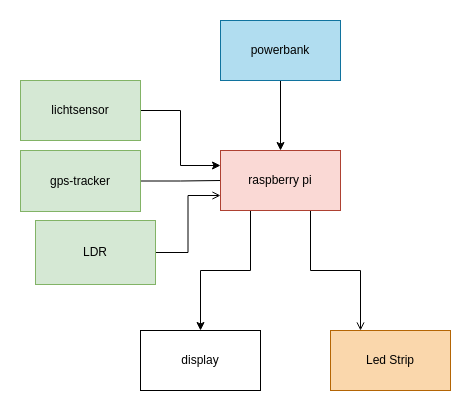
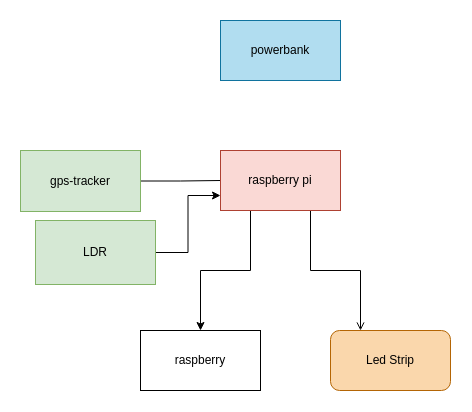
node "lichtsensor": removed
edge "powerbank" -> "raspberry pi": removed
edge "lichtsensor" -> "raspberry pi": removed
edge "LDR" -> "raspberry pi": arrowhead open -> classic
node "display": label "display" -> "raspberry"
node "Led Strip": shape rectangle -> rounded rectangle
